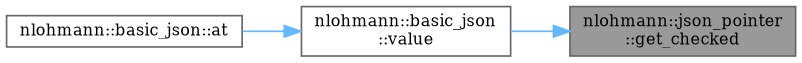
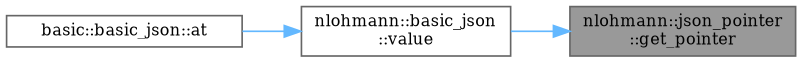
node "nlohmann::basic_json::at": label "nlohmann::basic_json::at" -> "basic::basic_json::at"
node "nlohmann::json_pointer ::get_checked": label "nlohmann::json_pointer ::get_checked" -> "nlohmann::json_pointer ::get_pointer"
